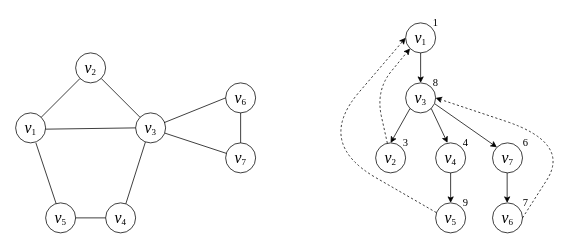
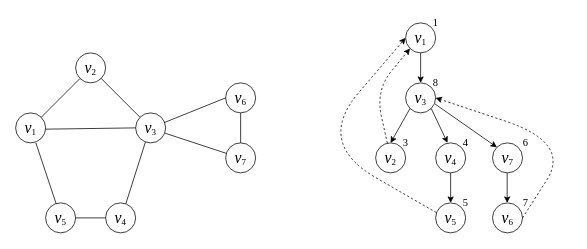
node "9": label "9" -> "5"
